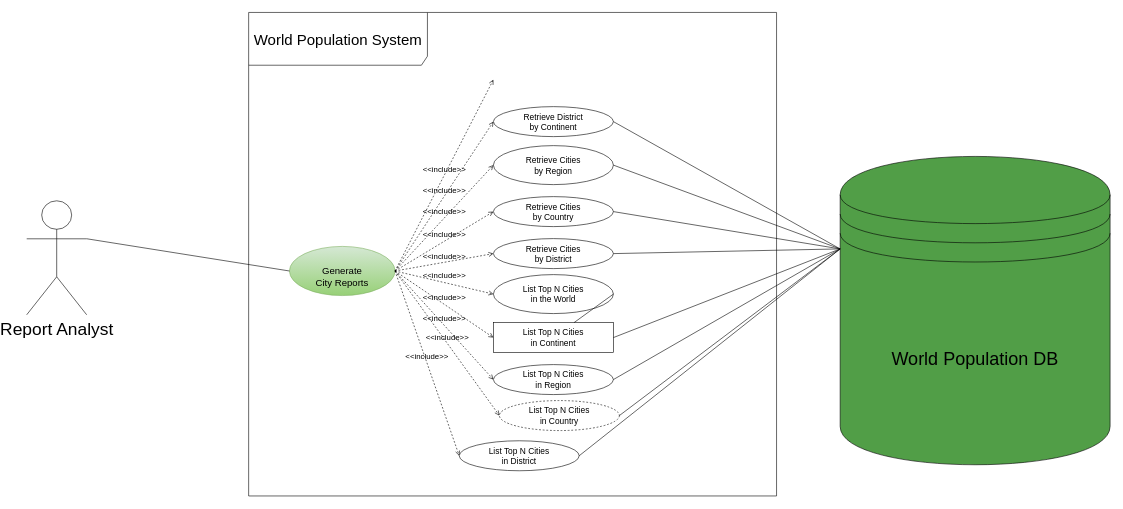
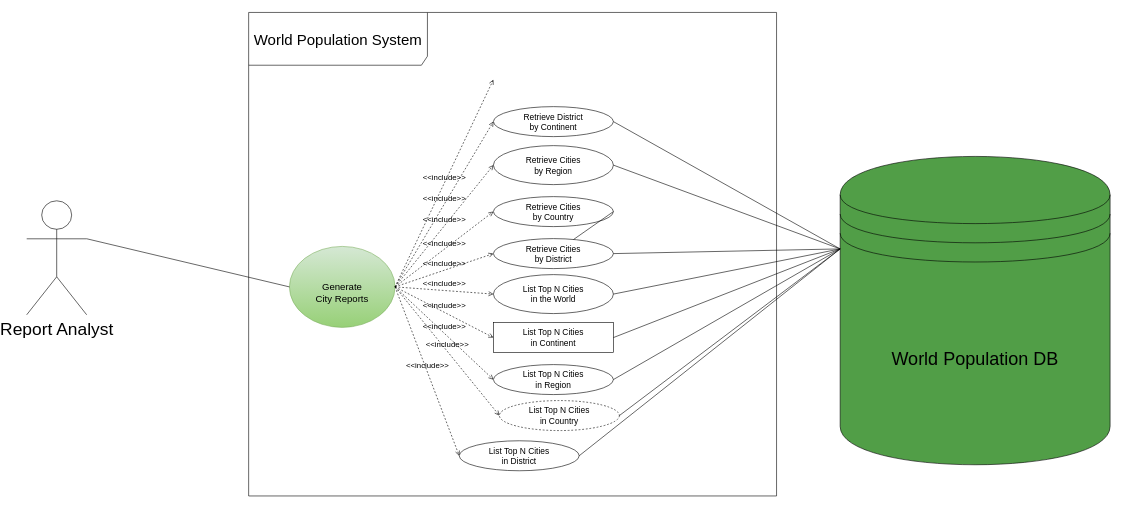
edge "Retrieve Cities by Country" -- "World Population DB": now "Retrieve Cities by Country" -- "Retrieve Cities by District"
node "Generate City Reports": size 106x49 -> 106x81
edge "List Top N Cities in the World" -- "List Top N Cities in Continent": now "List Top N Cities in the World" -- "World Population DB"
